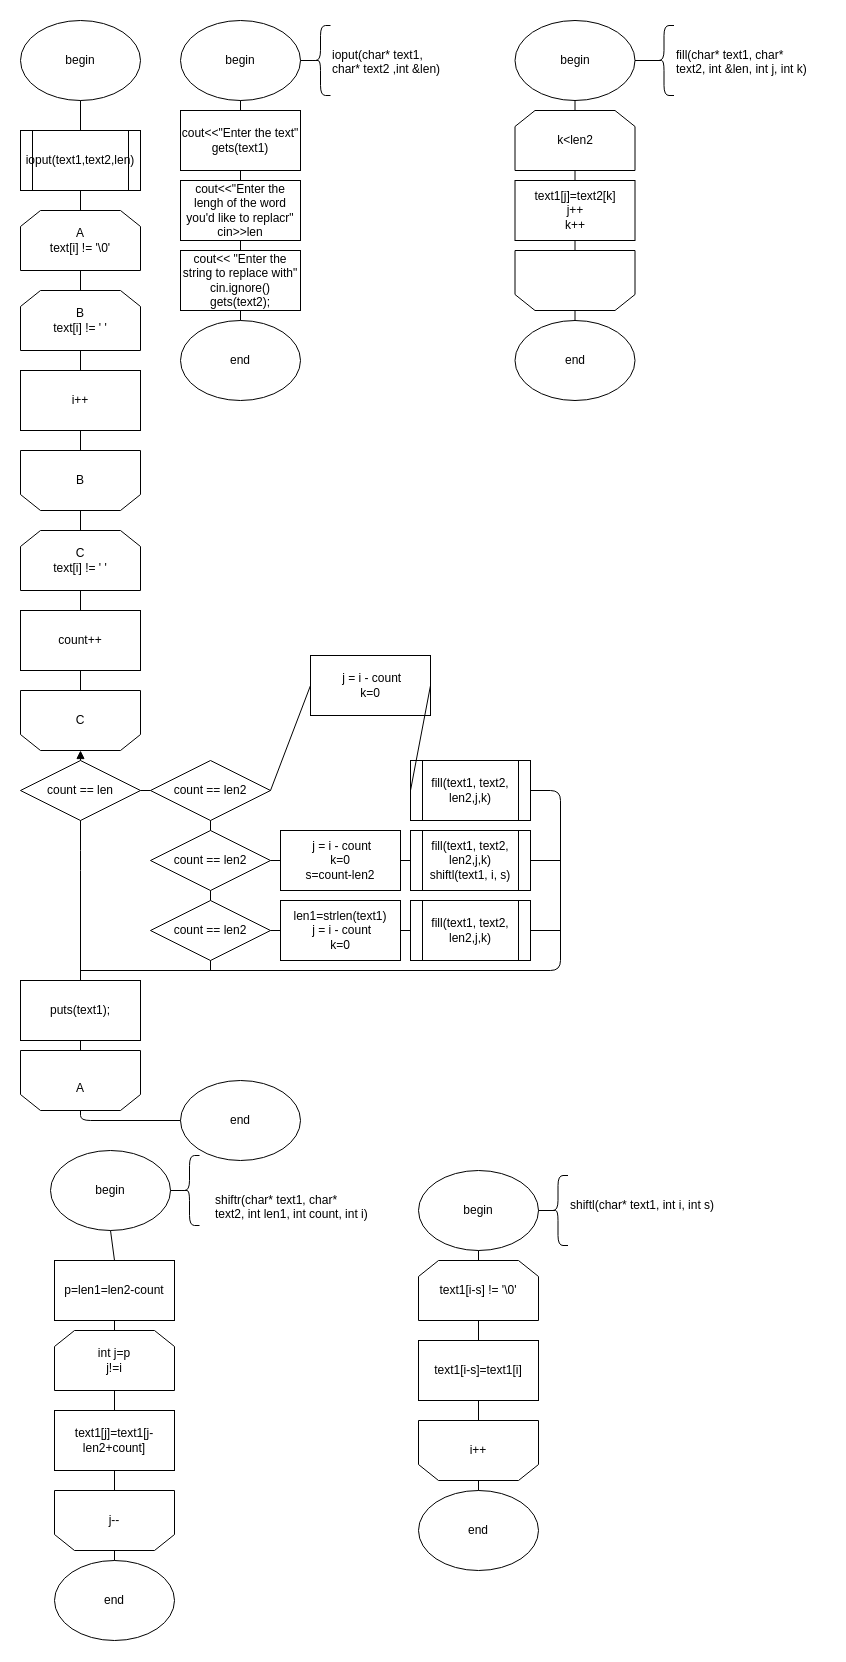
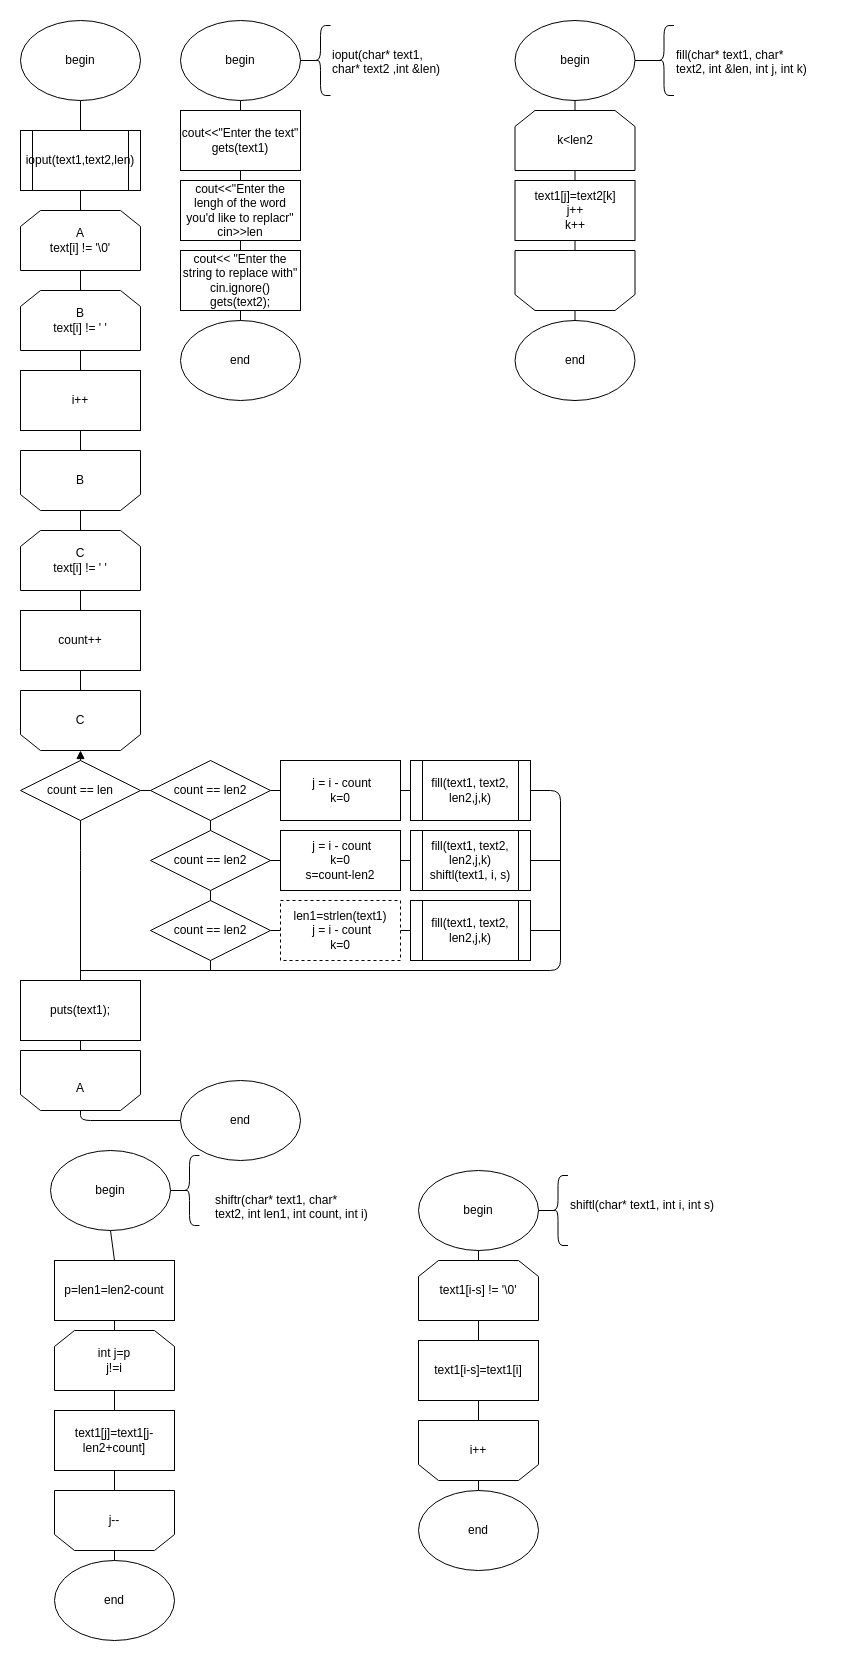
node "j = i - count k=0": moved (371, 686) -> (341, 791)
node "len1=strlen(text1) j = i - count k=0": style solid -> dashed
